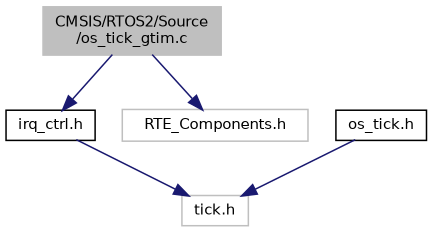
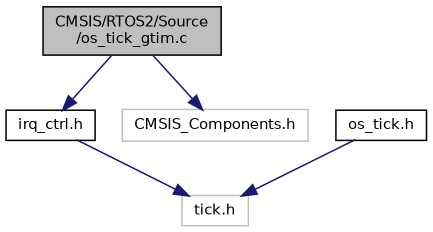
node "CMSIS/RTOS2/Source /os_tick_gtim.c": color grey75 -> black
node "RTE_Components.h": label "RTE_Components.h" -> "CMSIS_Components.h"
